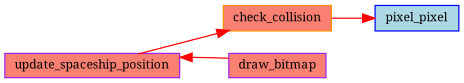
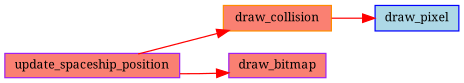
node "check_collision": label "check_collision" -> "draw_collision"
node "pixel_pixel": label "pixel_pixel" -> "draw_pixel"
edge "draw_bitmap" -> "update_spaceship_position": reversed
